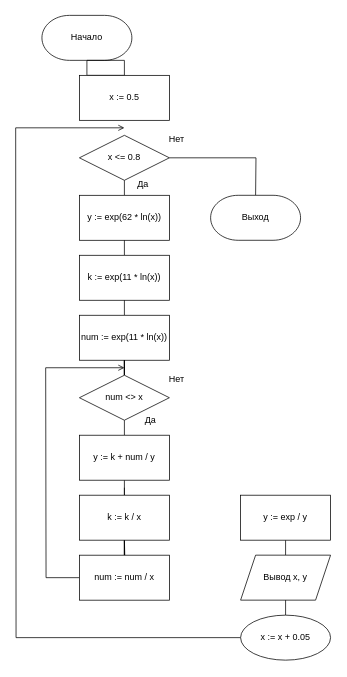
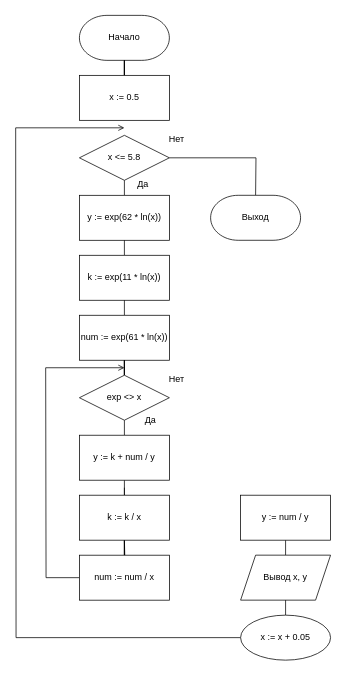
node "Начало": moved (87, 38) -> (124, 38)
node "x <= 0.8": label "x <= 0.8" -> "x <= 5.8"
node "num := exp(11 * ln(x))": label "num := exp(11 * ln(x))" -> "num := exp(61 * ln(x))"
node "num <> x": label "num <> x" -> "exp <> x"
node "y := exp / y": label "y := exp / y" -> "y := num / y"
